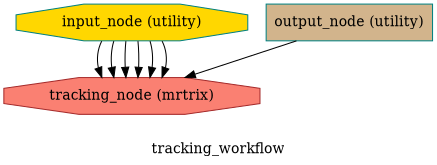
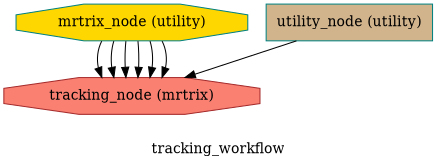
node "input_node (utility)": label "input_node (utility)" -> "mrtrix_node (utility)"
node "output_node (utility)": label "output_node (utility)" -> "utility_node (utility)"
